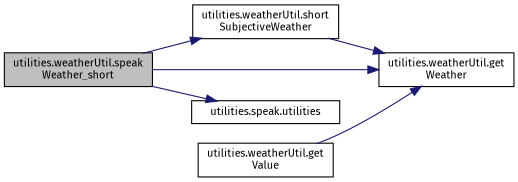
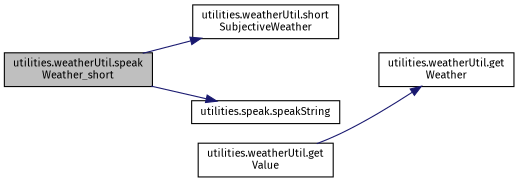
edge "utilities.weatherUtil.short SubjectiveWeather" -> "utilities.weatherUtil.get Weather": removed
edge "utilities.weatherUtil.speak Weather_short" -> "utilities.weatherUtil.get Weather": removed
node "utilities.speak.utilities": label "utilities.speak.utilities" -> "utilities.speak.speakString"
